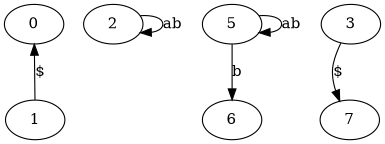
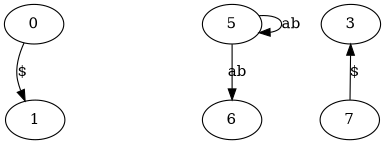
node "2": removed
edge "3" -> "7": reversed
edge "5" -> "6": label "b" -> "ab"
edge "1" -> "0": reversed
